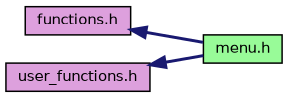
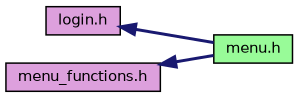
node "functions.h": label "functions.h" -> "login.h"
node "user_functions.h": label "user_functions.h" -> "menu_functions.h"
